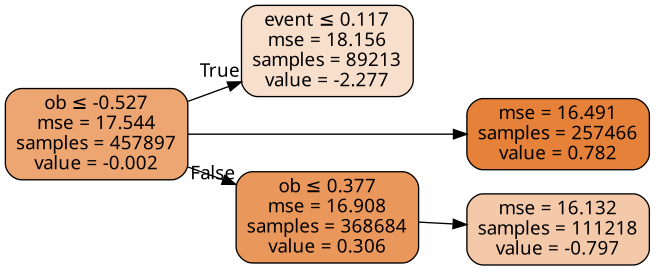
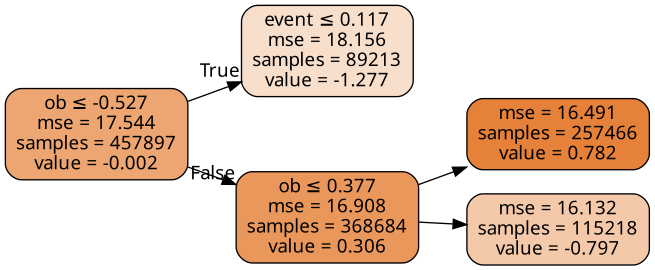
node "event ≤ 0.117": text "value = -2.277" -> "value = -1.277"
edge "ob ≤ -0.527" -> "mse = 16.491": now "ob ≤ 0.377" -> "mse = 16.491"
node "mse = 16.132": text "samples = 111218" -> "samples = 115218"
